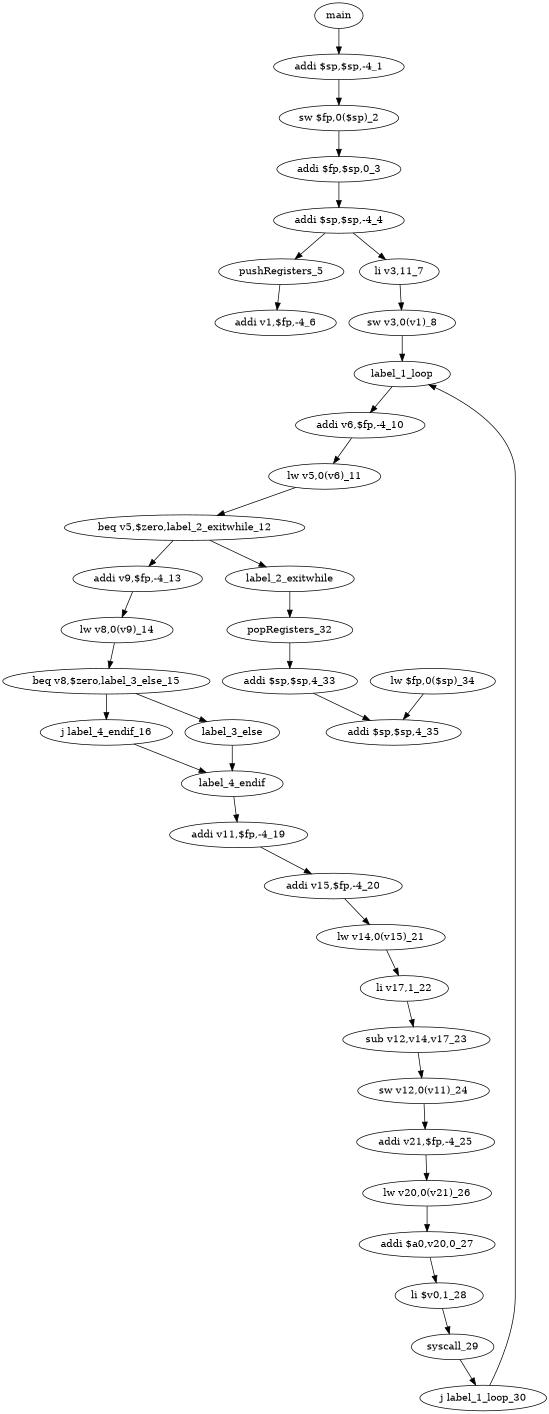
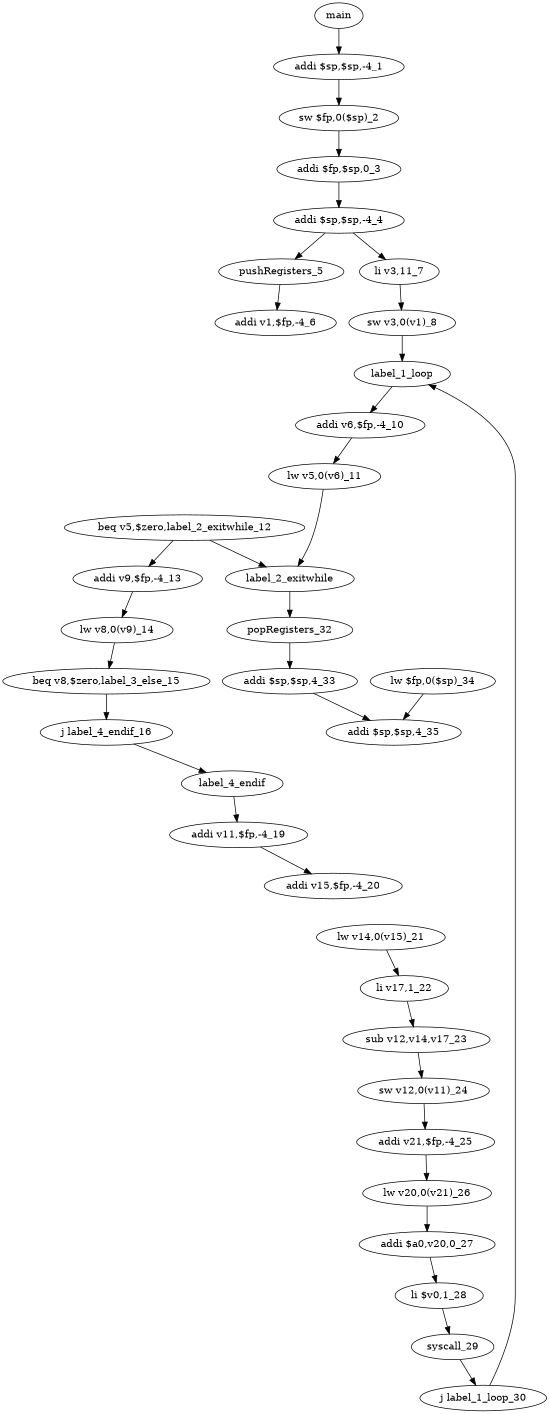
edge "lw v5,0(v6)_11" -> "beq v5,$zero,label_2_exitwhile_12": now "lw v5,0(v6)_11" -> "label_2_exitwhile"
node "label_3_else": removed
edge "addi v15,$fp,-4_20" -> "lw v14,0(v15)_21": removed
